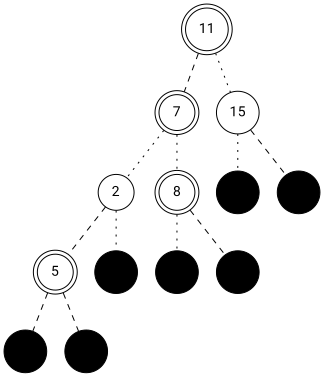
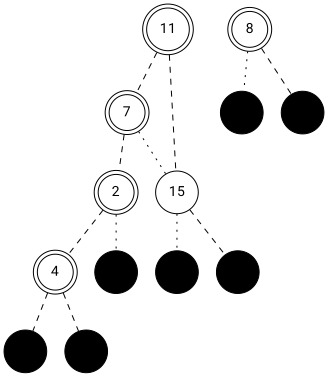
edge "11" -- "15": style dotted -> dashed
edge "7" -- "8": now "7" -- "15"
edge "7" -- "2": style dotted -> dashed
node "2": shape circle -> doublecircle
node "5": label "5" -> "4"
